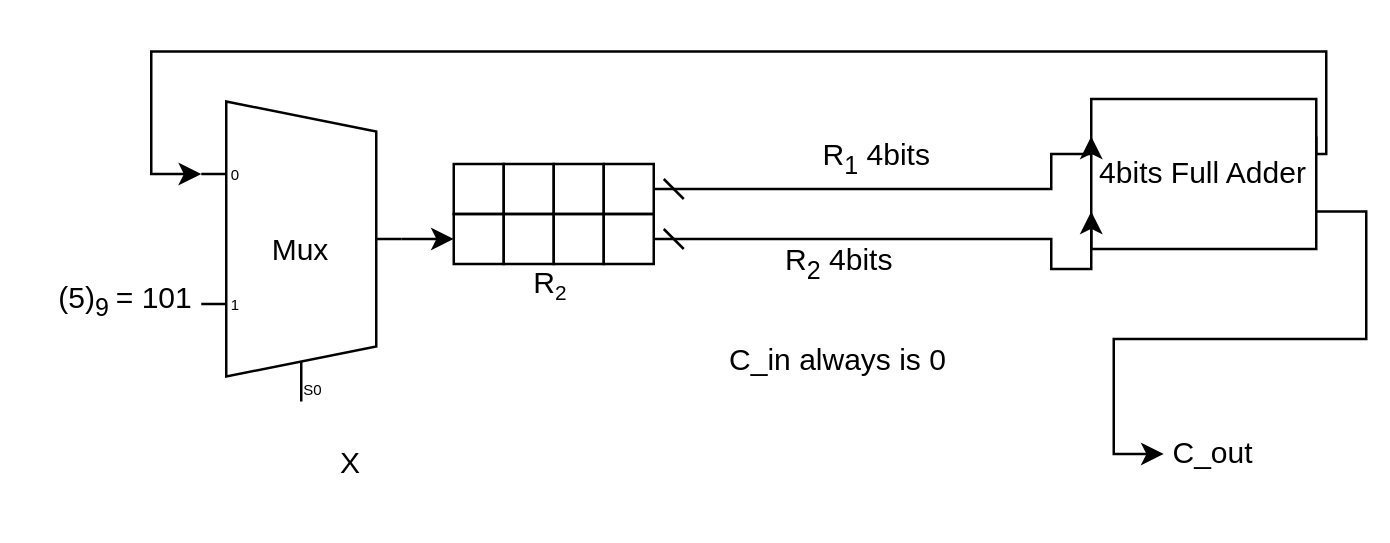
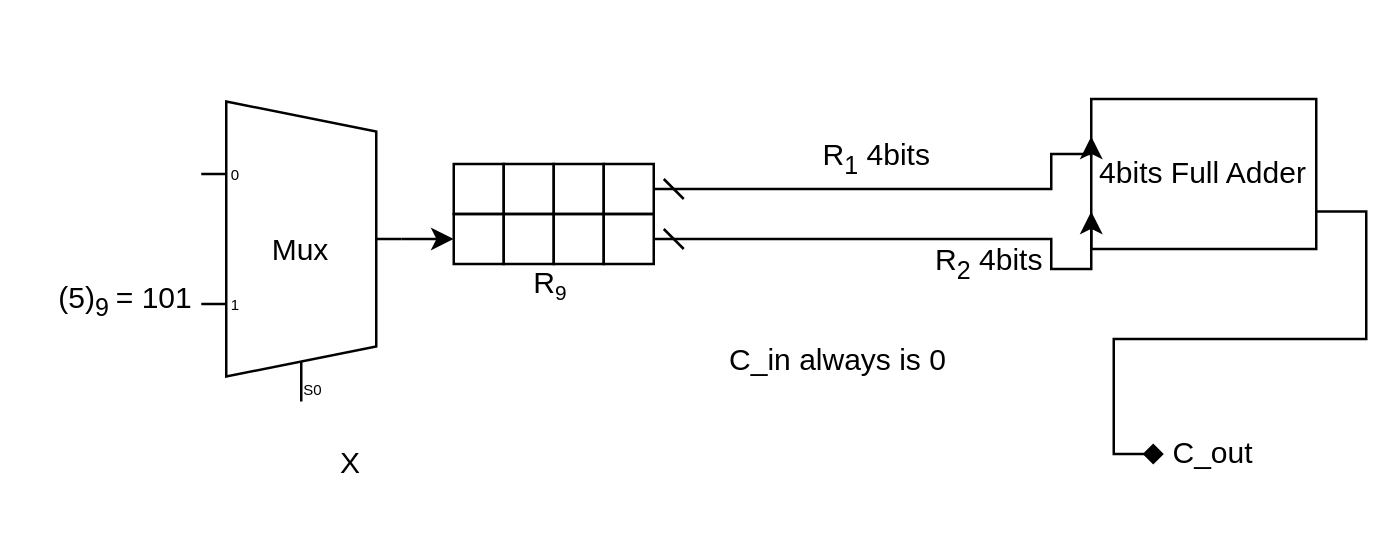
edge "4bits Full Adder" -> "Mux": removed
node "R2 4bits": moved (839, 264) -> (989, 264)
node "R2": label "R2" -> "R9"
edge "4bits Full Adder" -> "C_out": arrowhead classic -> diamond
